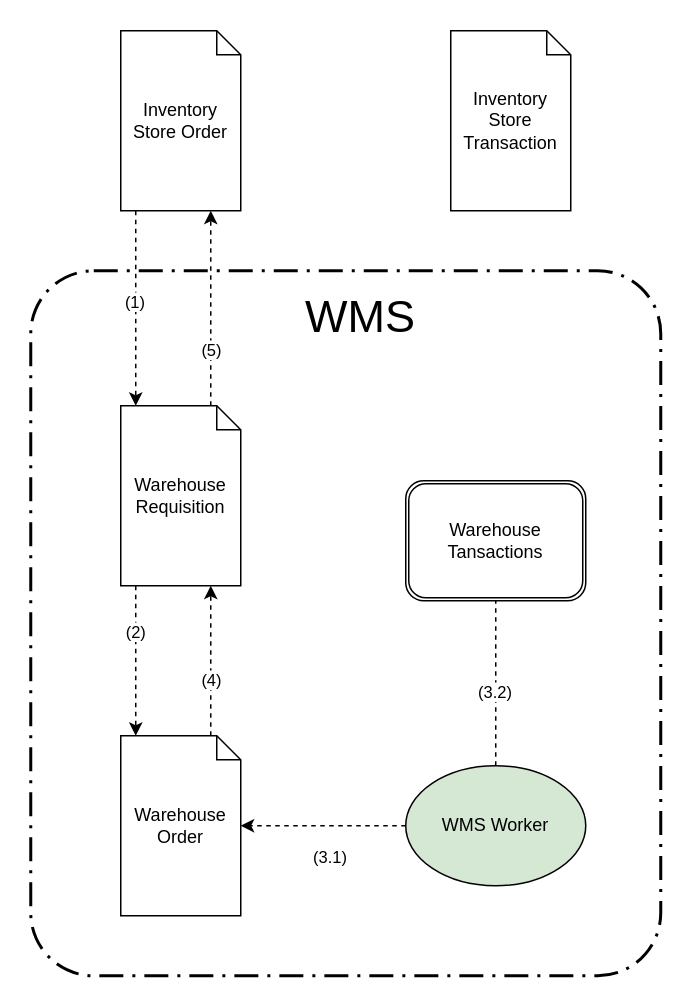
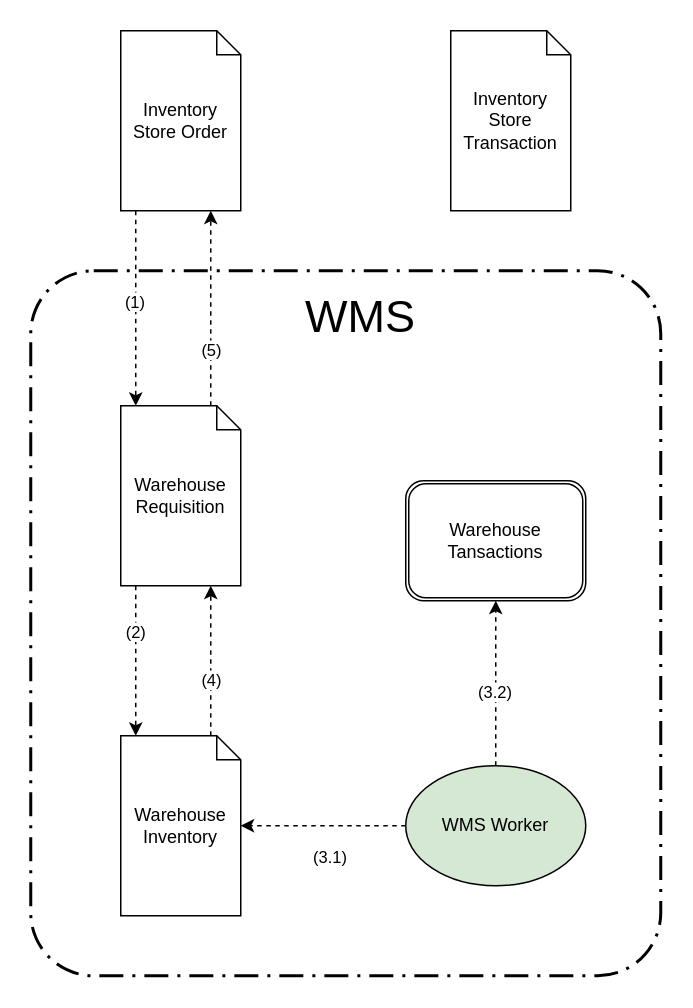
edge "Warehouse Tansactions" -- "WMS Worker": arrowhead none -> classic
node "Warehouse Order": label "Warehouse Order" -> "Warehouse Inventory"
